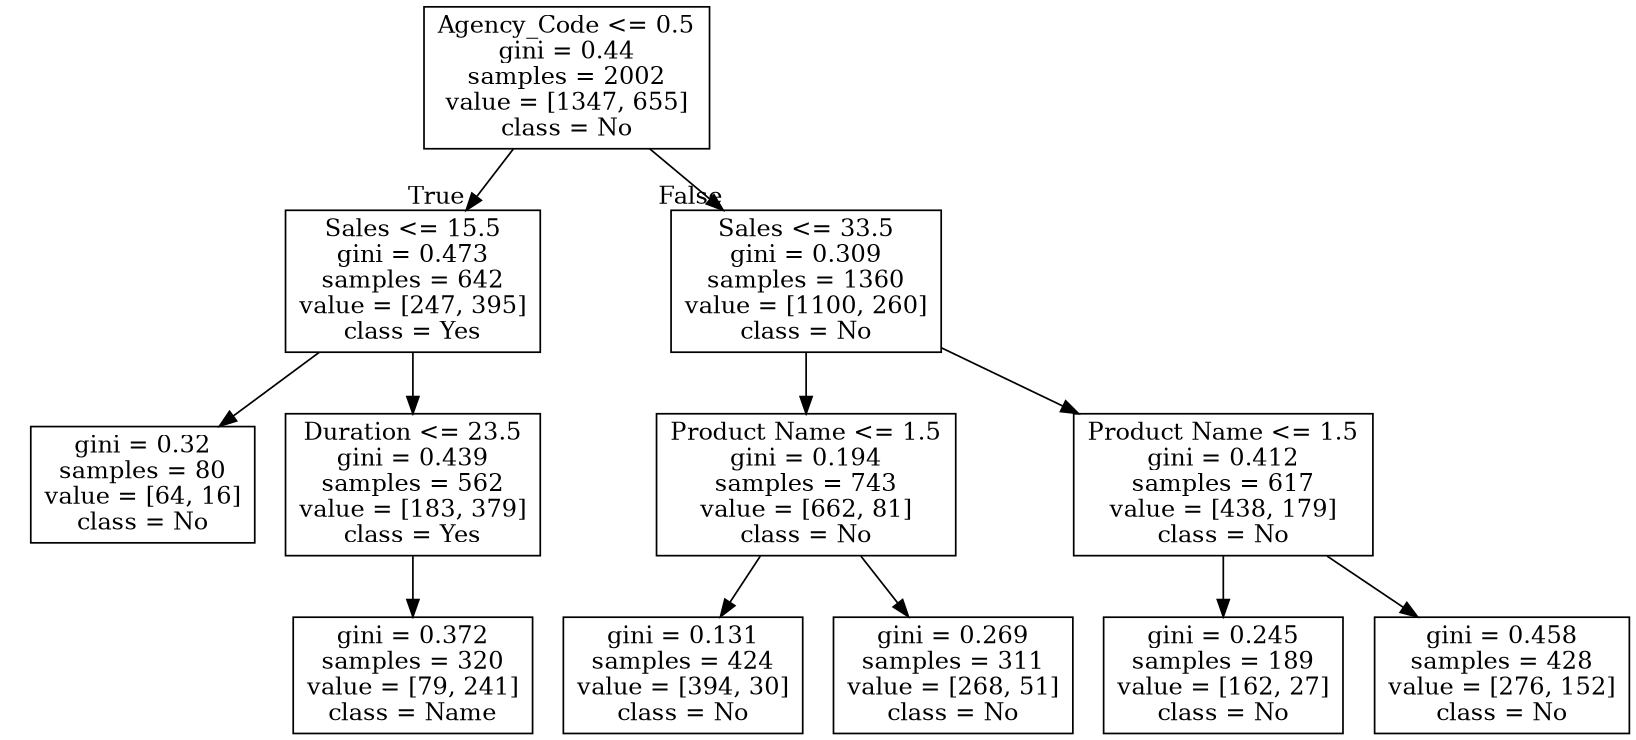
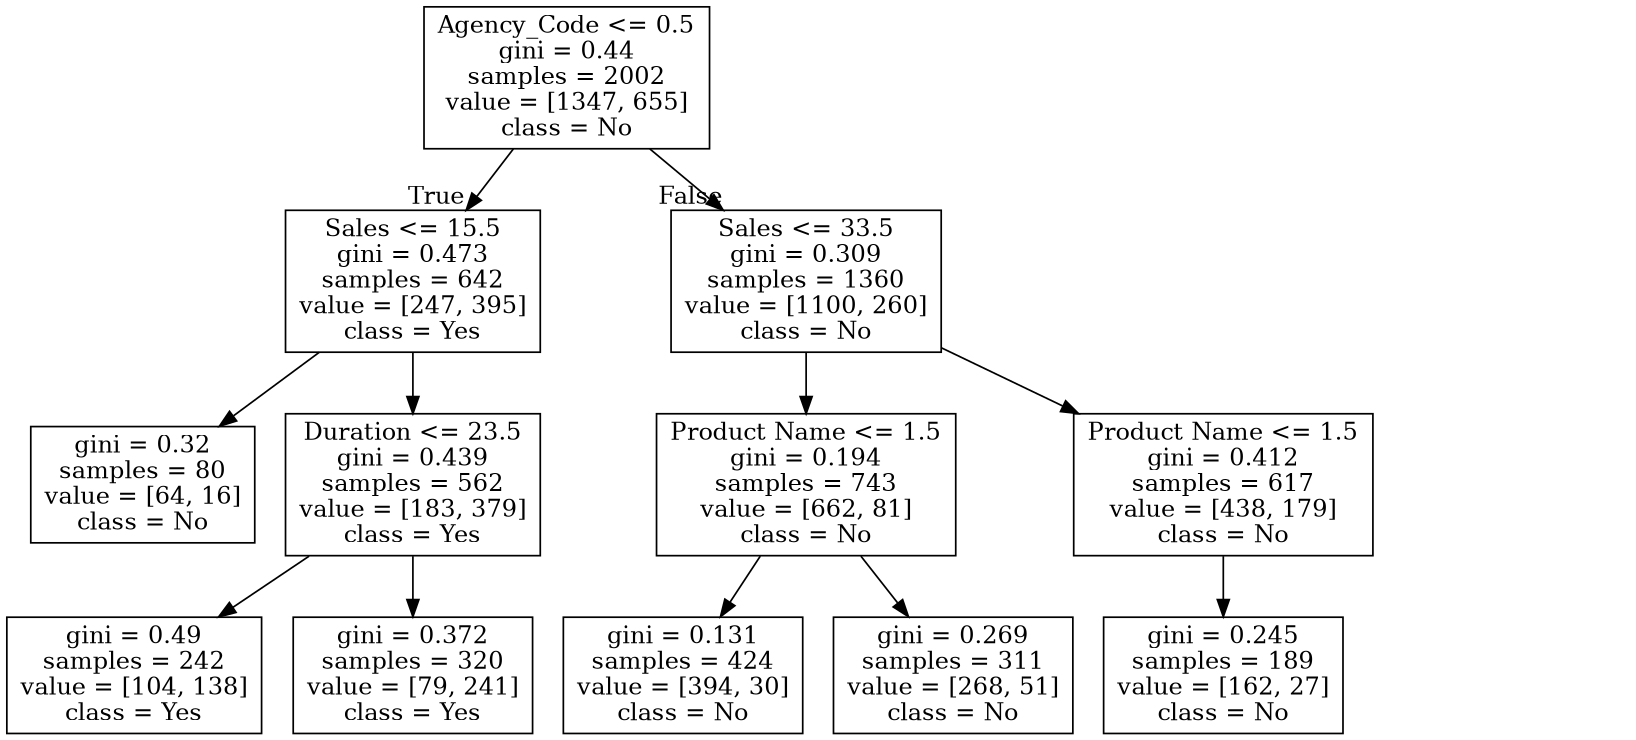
node "gini = 0.49 samples = 242 value = [104, 138] class = Yes": added
node "gini = 0.372 samples = 320 value = [79, 241] class = Name": label "gini = 0.372 samples = 320 value = [79, 241] class = Name" -> "gini = 0.372 samples = 320 value = [79, 241] class = Yes"
node "gini = 0.458 samples = 428 value = [276, 152] class = No": removed
